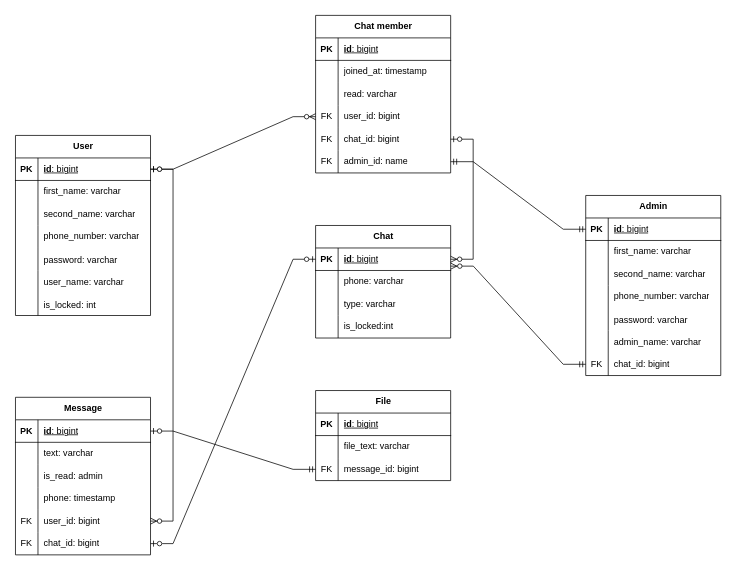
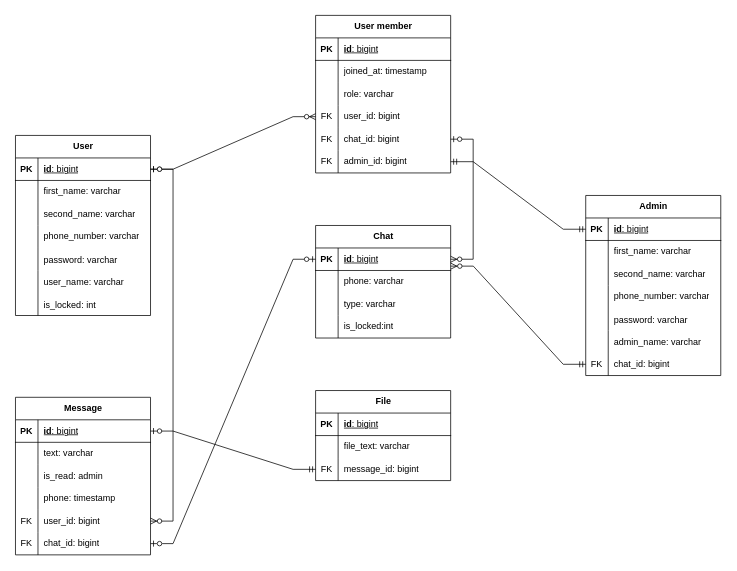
node "Chat member": label "Chat member" -> "User member"
node "read: varchar": label "read: varchar" -> "role: varchar"
node "admin_id: name": label "admin_id: name" -> "admin_id: bigint"
